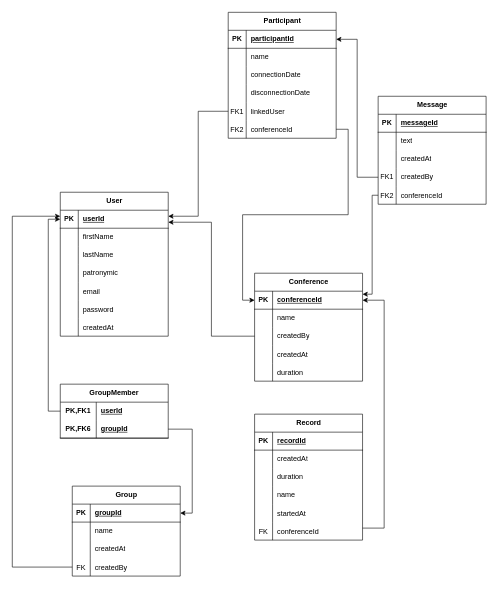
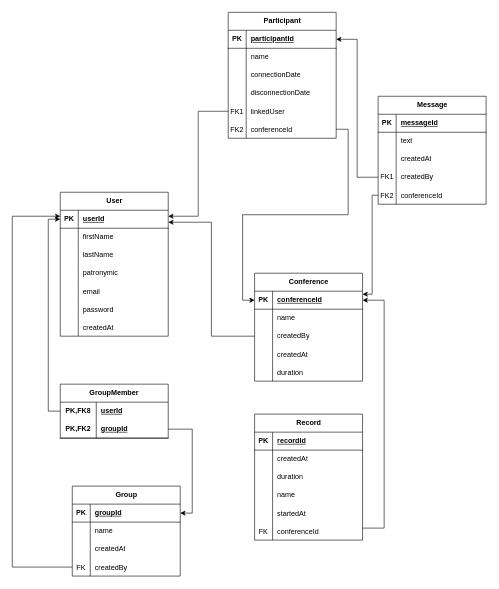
node "PK,FK1": label "PK,FK1" -> "PK,FK8"
node "PK,FK6": label "PK,FK6" -> "PK,FK2"
